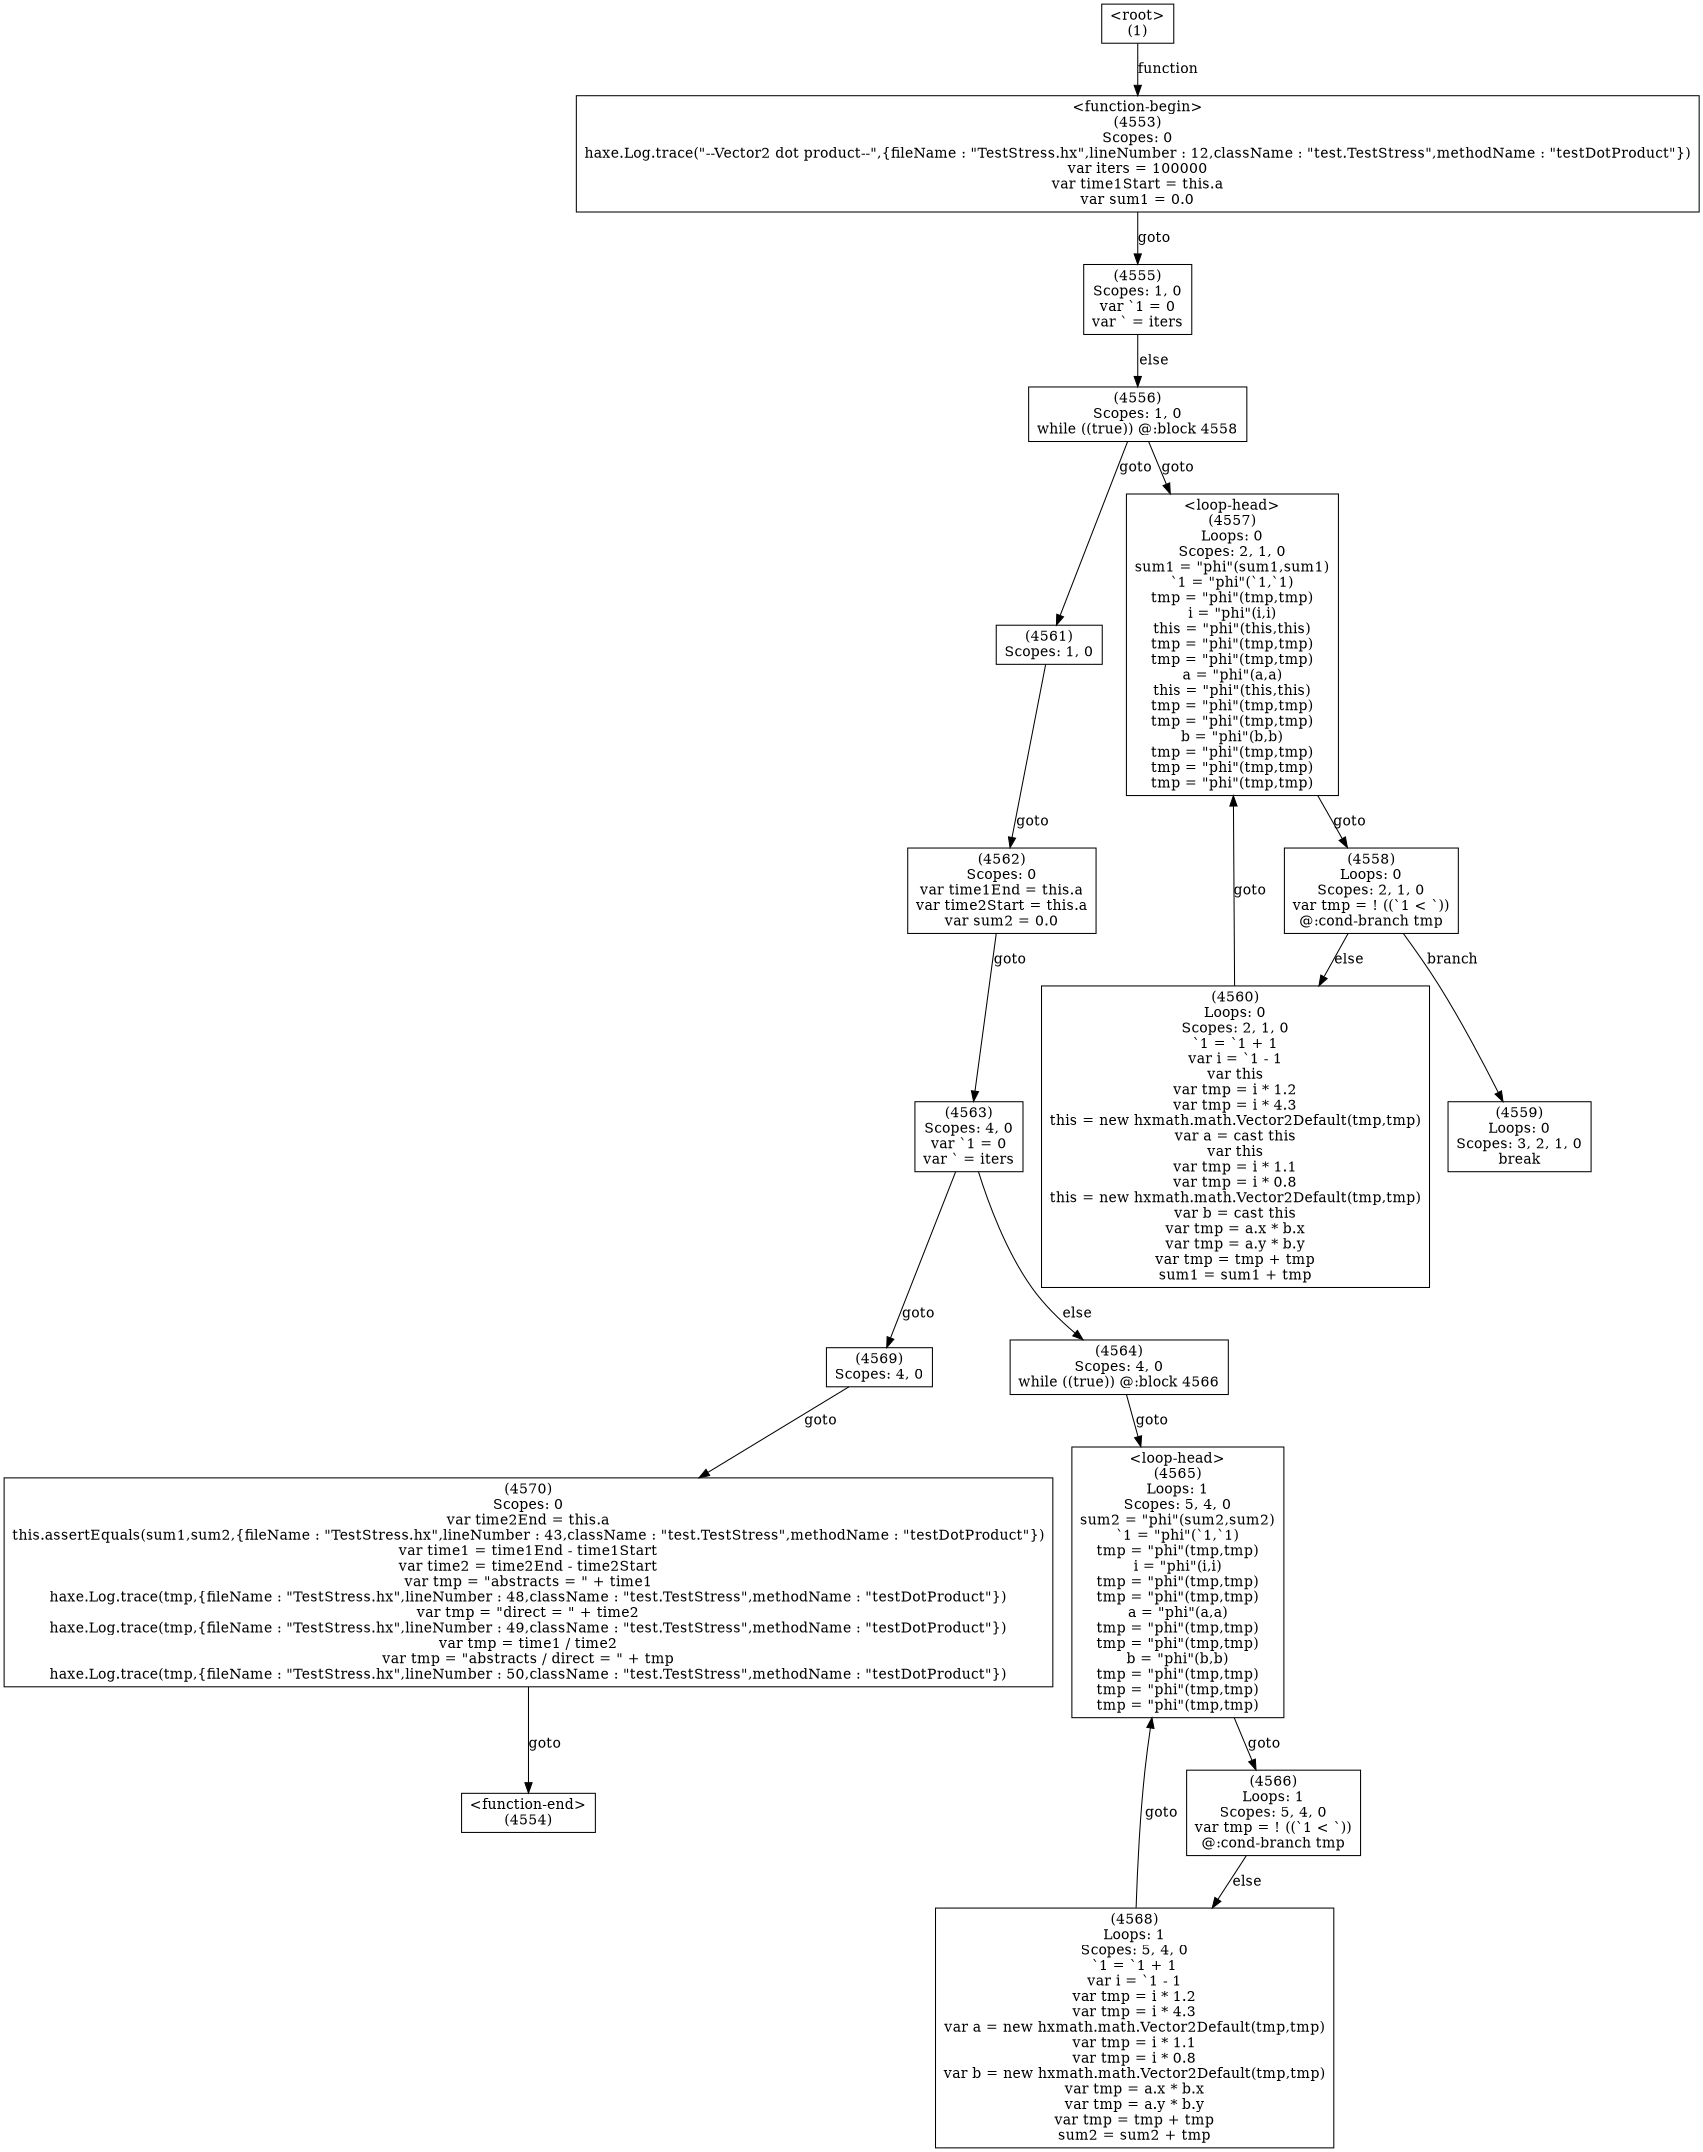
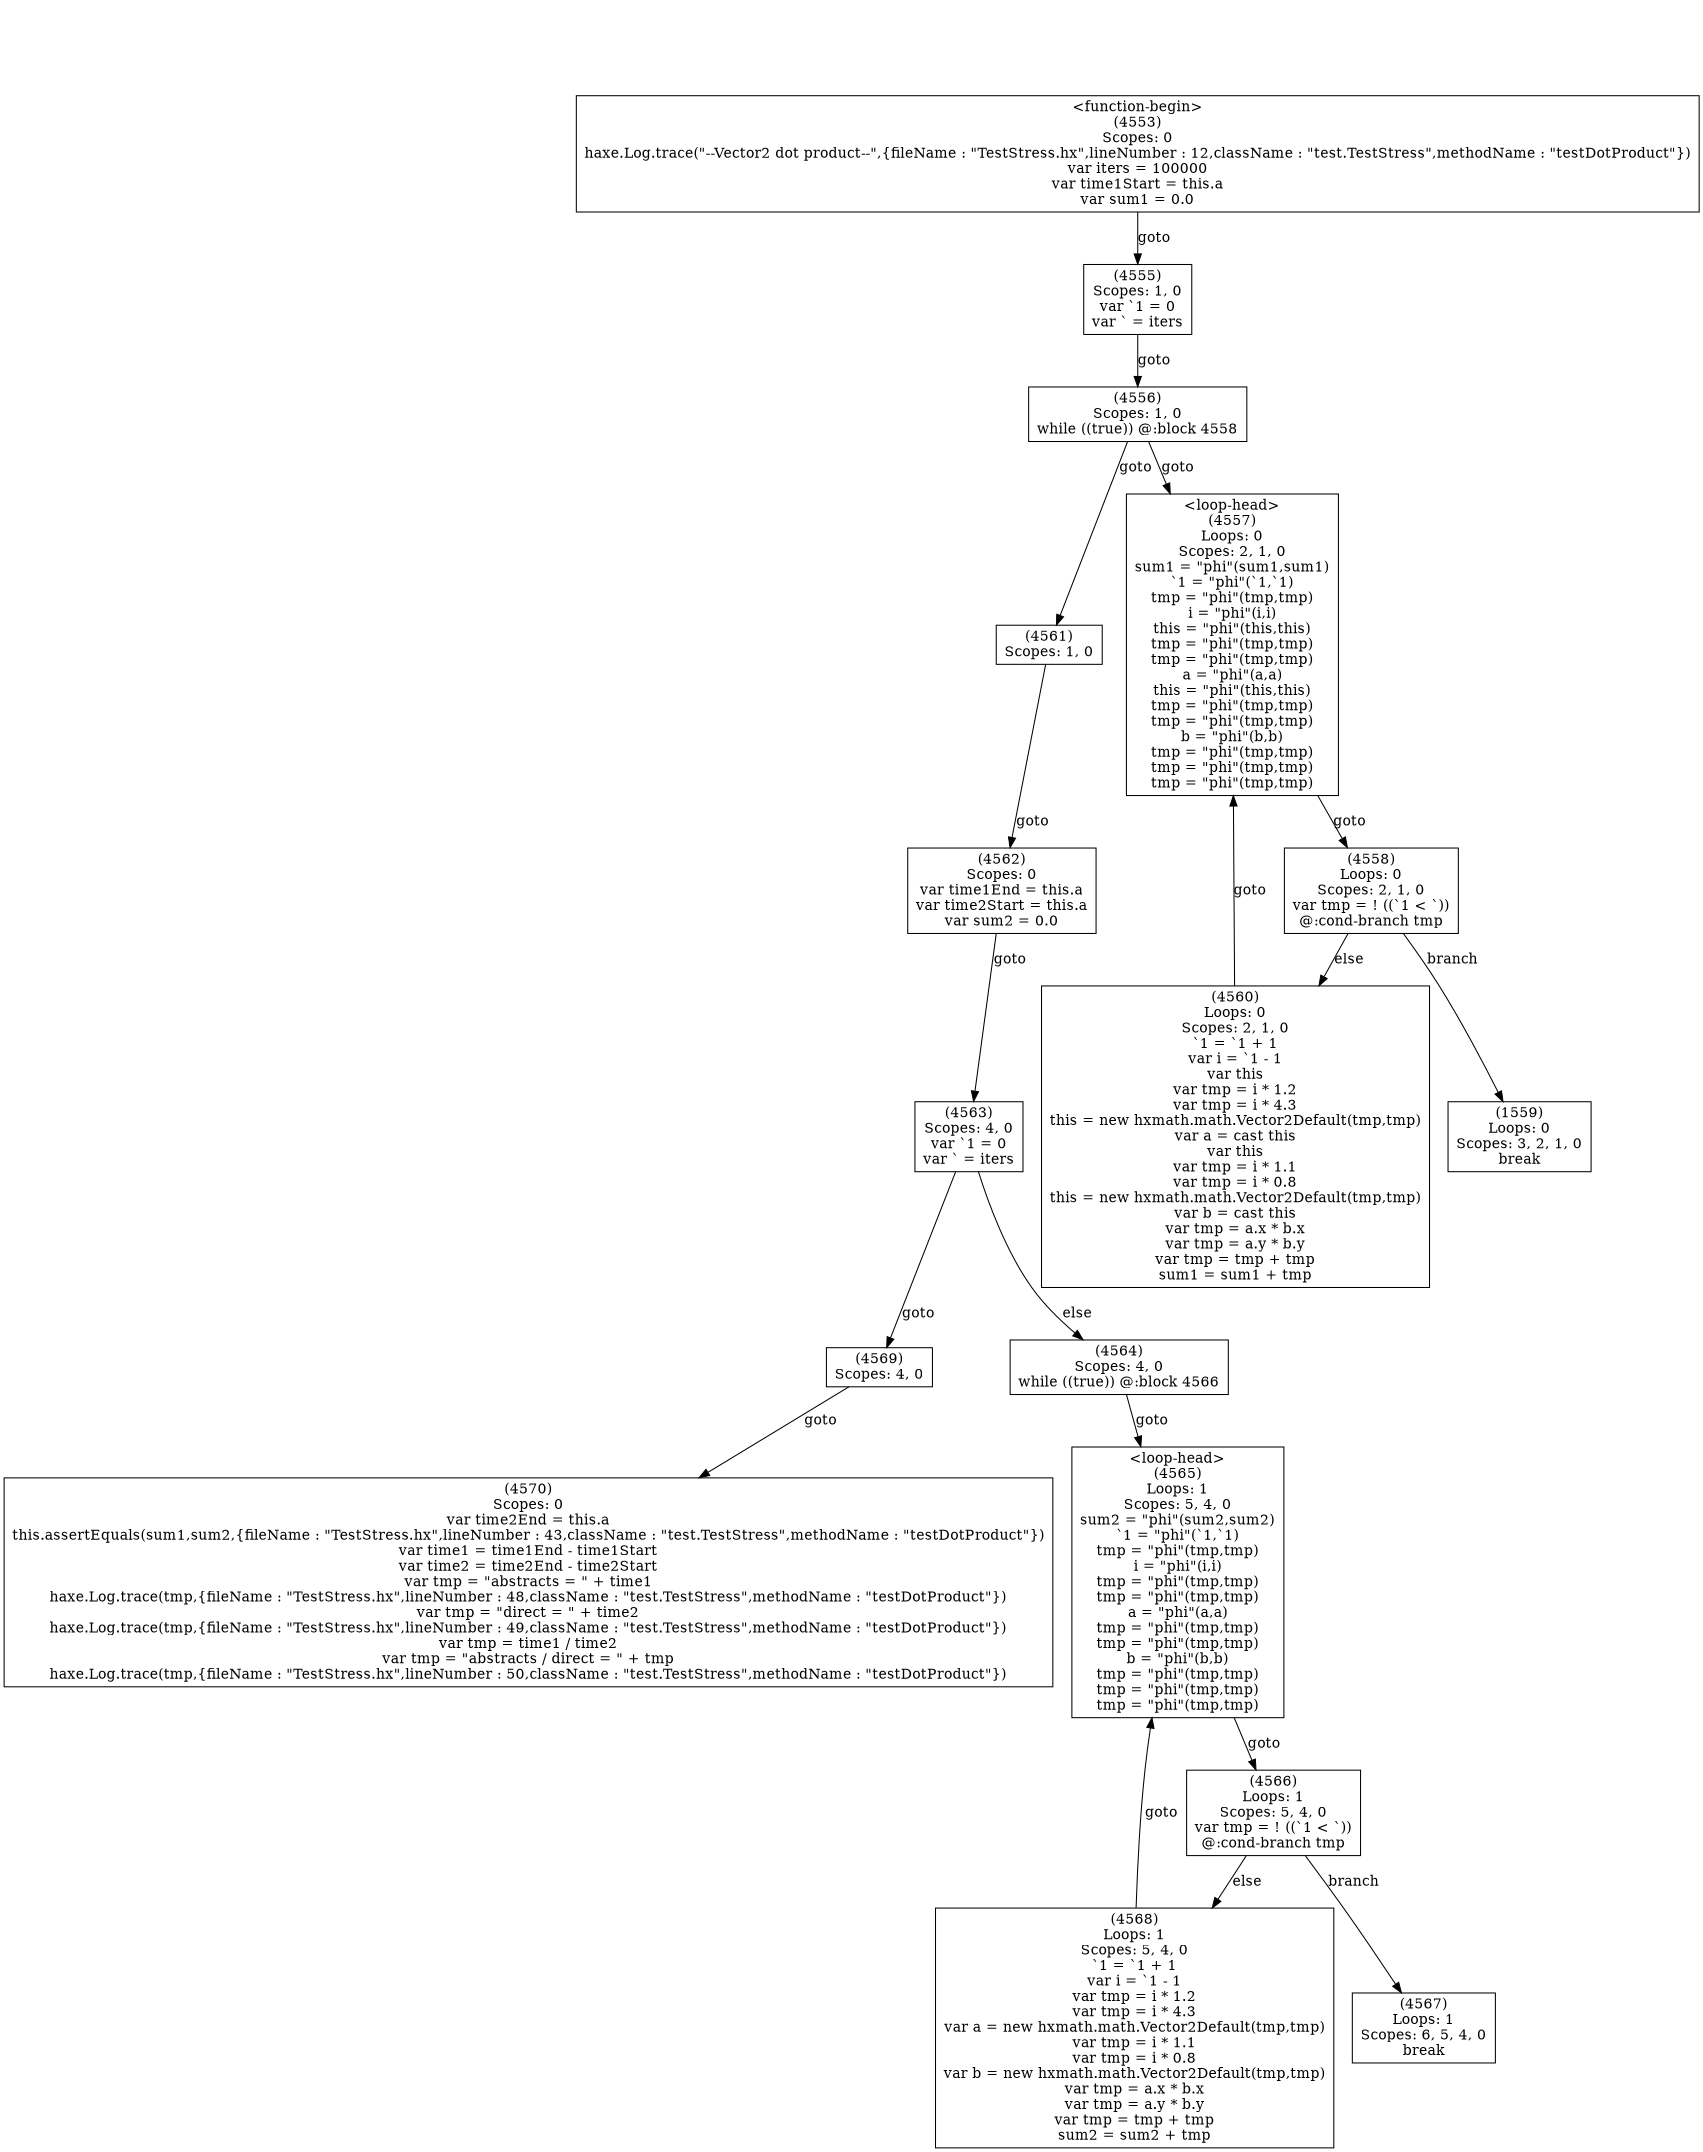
node "<root> (1)": removed
edge "(4555) Scopes: 1, 0 var `1 = 0 var ` = iters" -> "(4556) Scopes: 1, 0 while ((true)) @:block 4558": label "else" -> "goto"
node "(4559) Loops: 0 Scopes: 3, 2, 1, 0 break": label "(4559) Loops: 0 Scopes: 3, 2, 1, 0 break" -> "(1559) Loops: 0 Scopes: 3, 2, 1, 0 break"
node "<function-end> (4554)": removed
node "(4567) Loops: 1 Scopes: 6, 5, 4, 0 break": added
